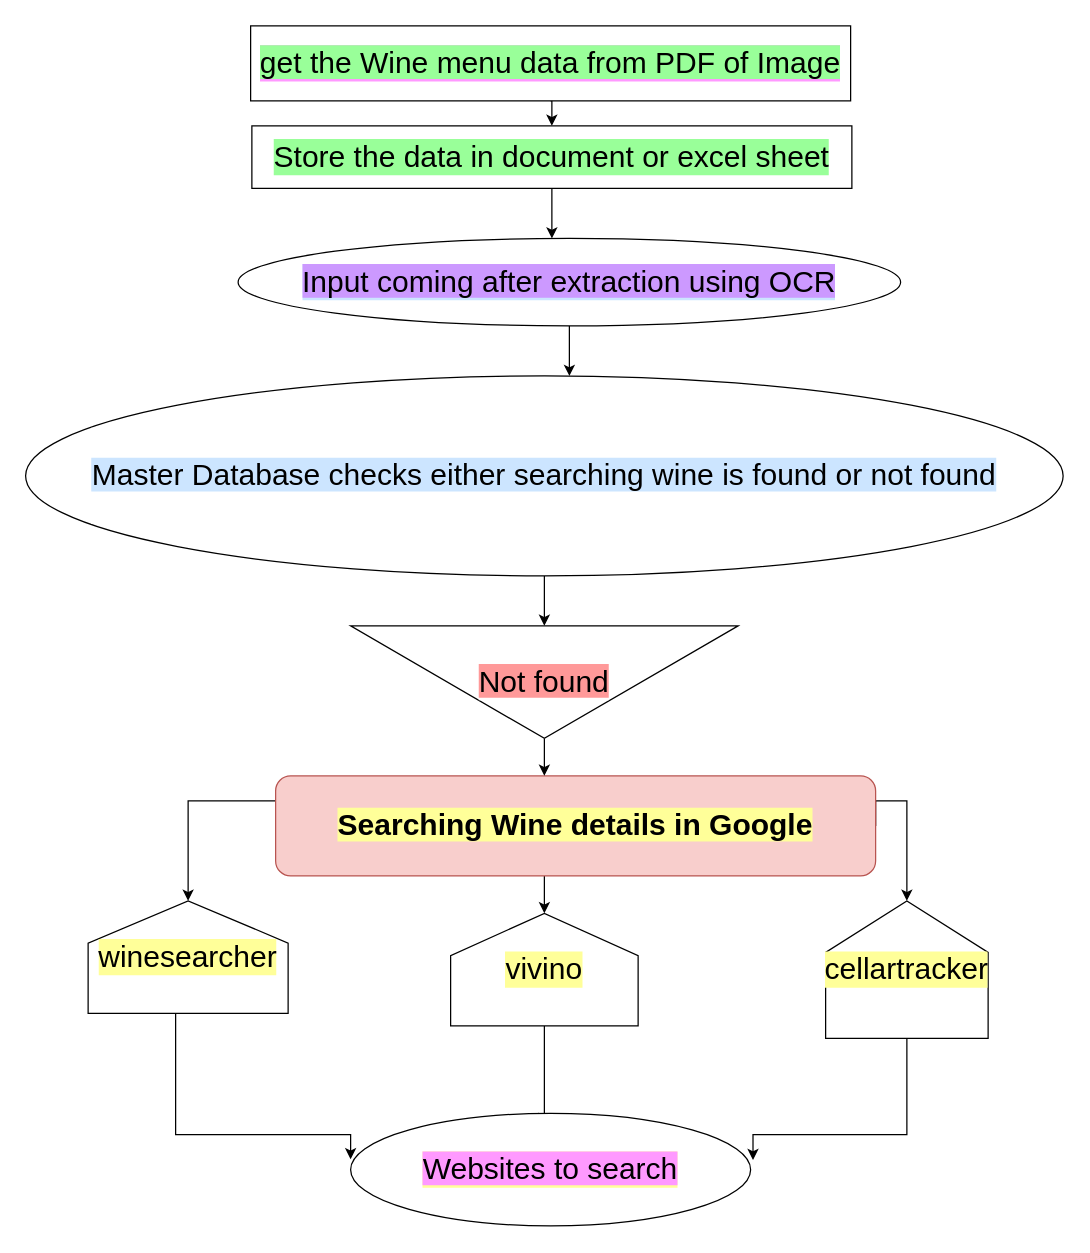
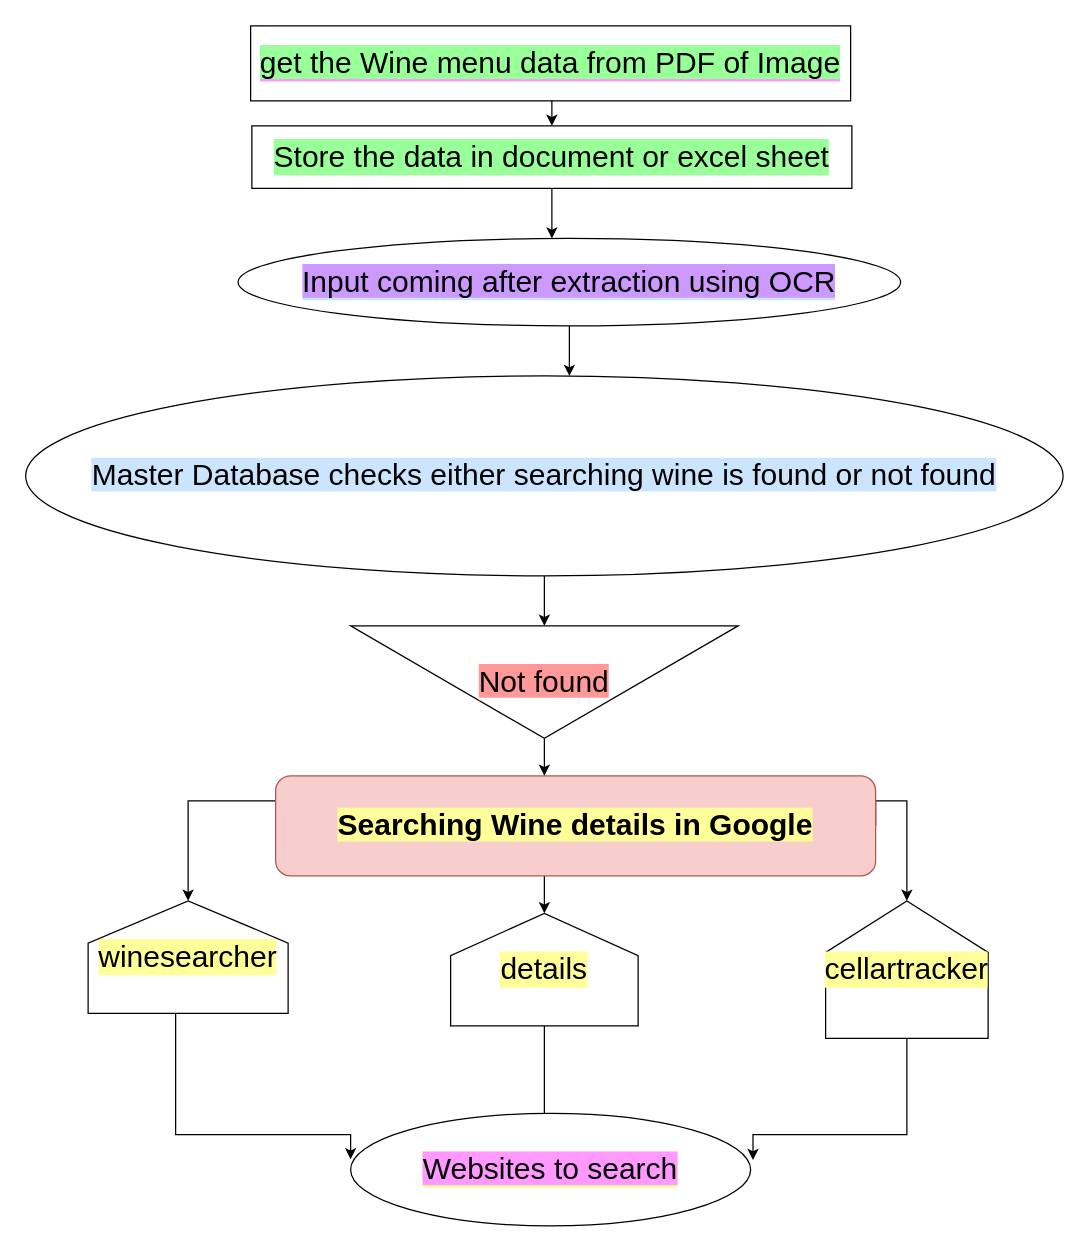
node "vivino": label "vivino" -> "details"
